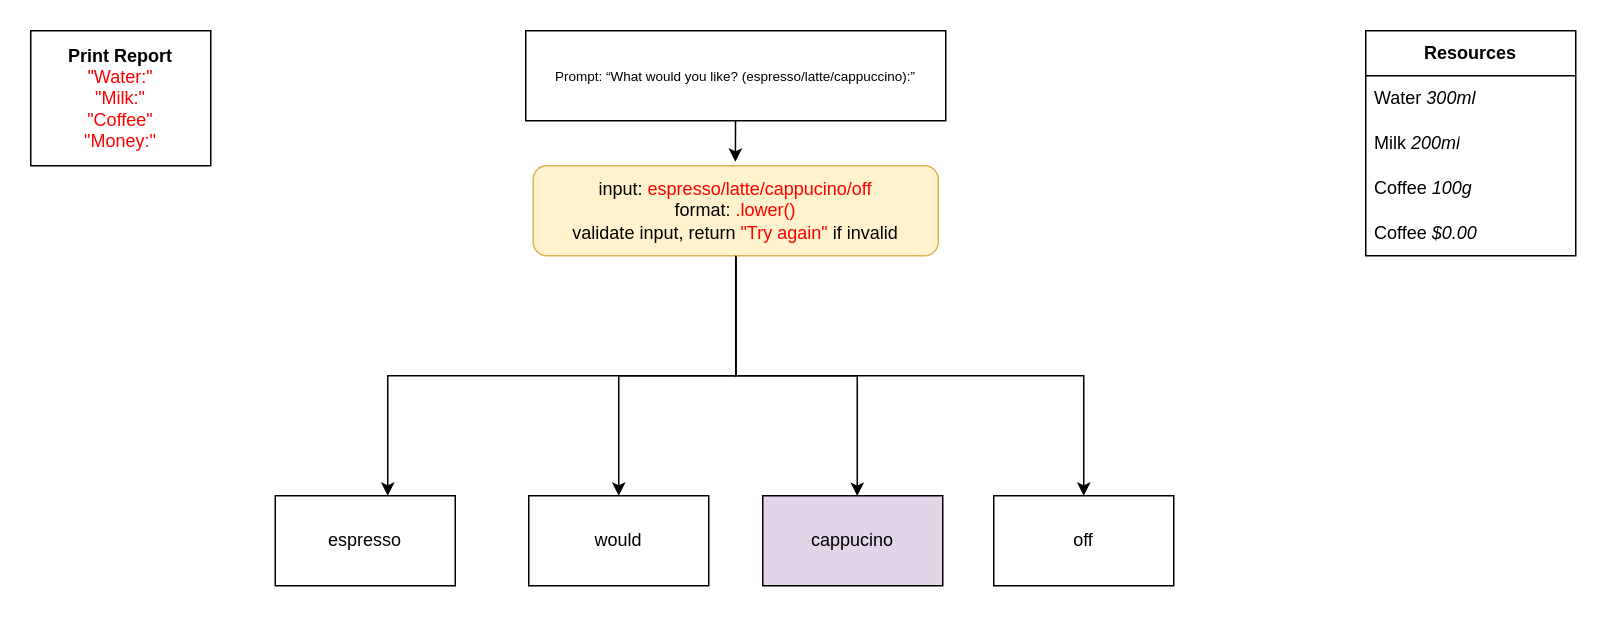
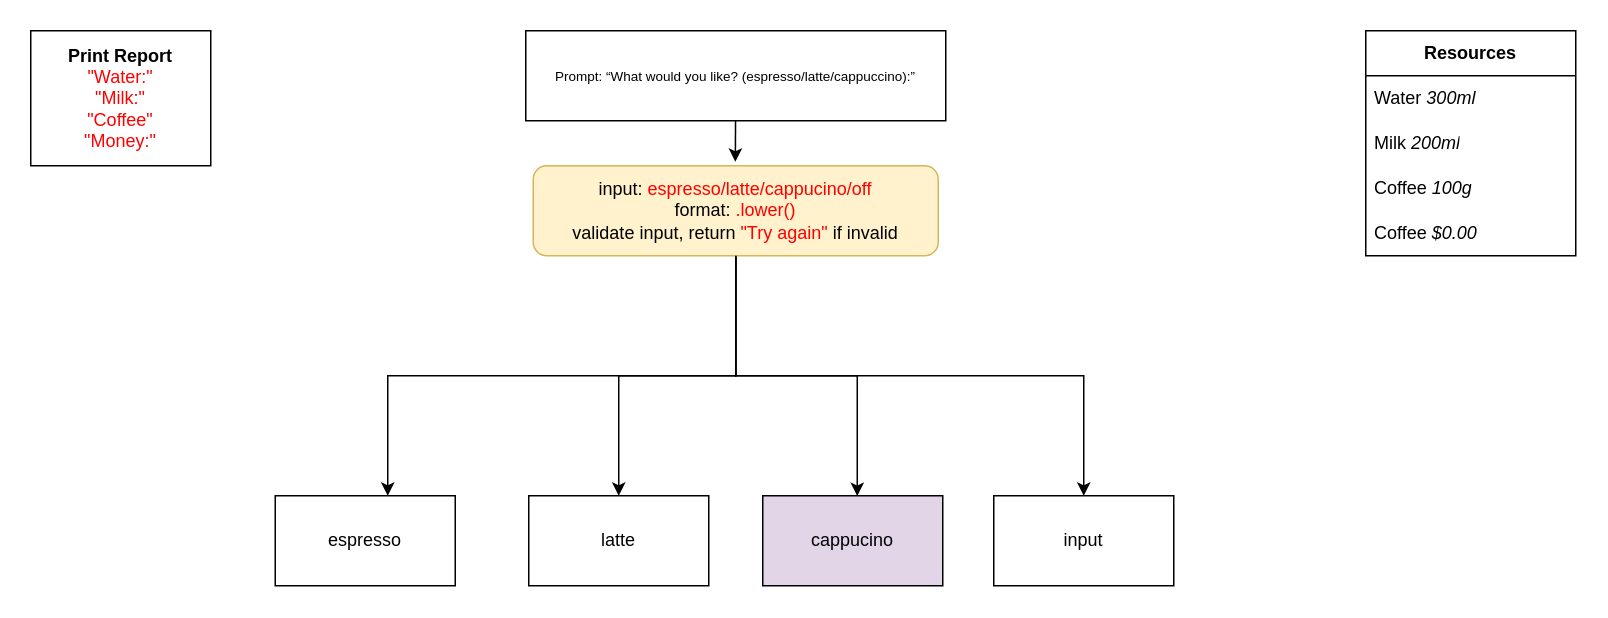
node "would": label "would" -> "latte"
node "off": label "off" -> "input"
